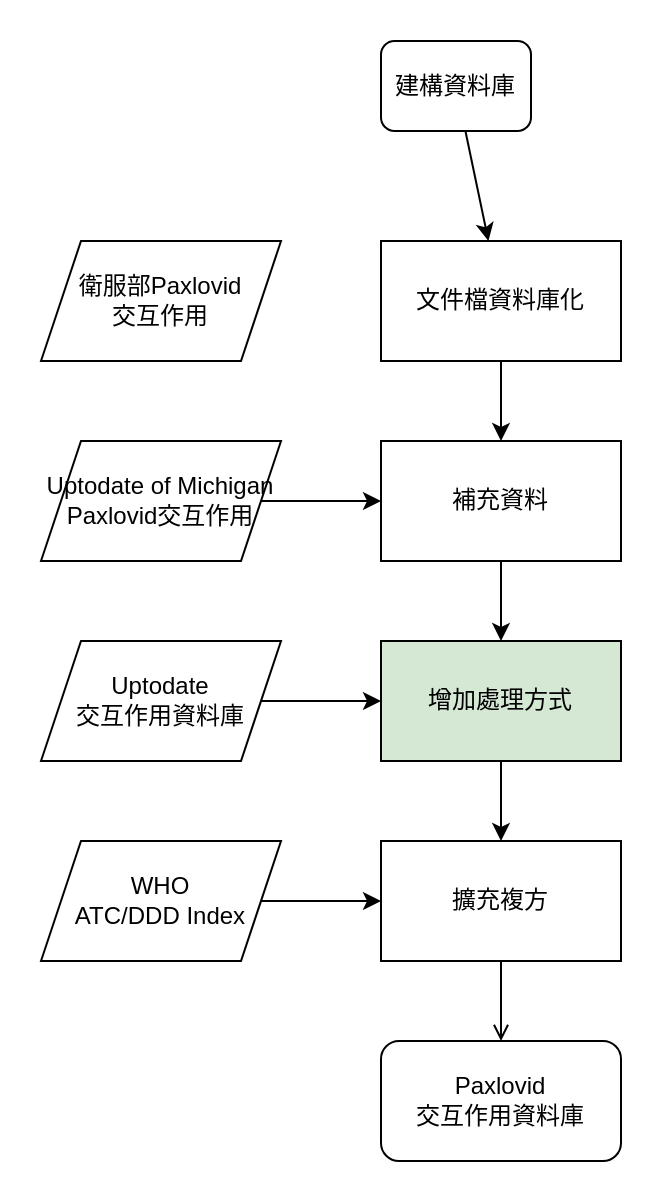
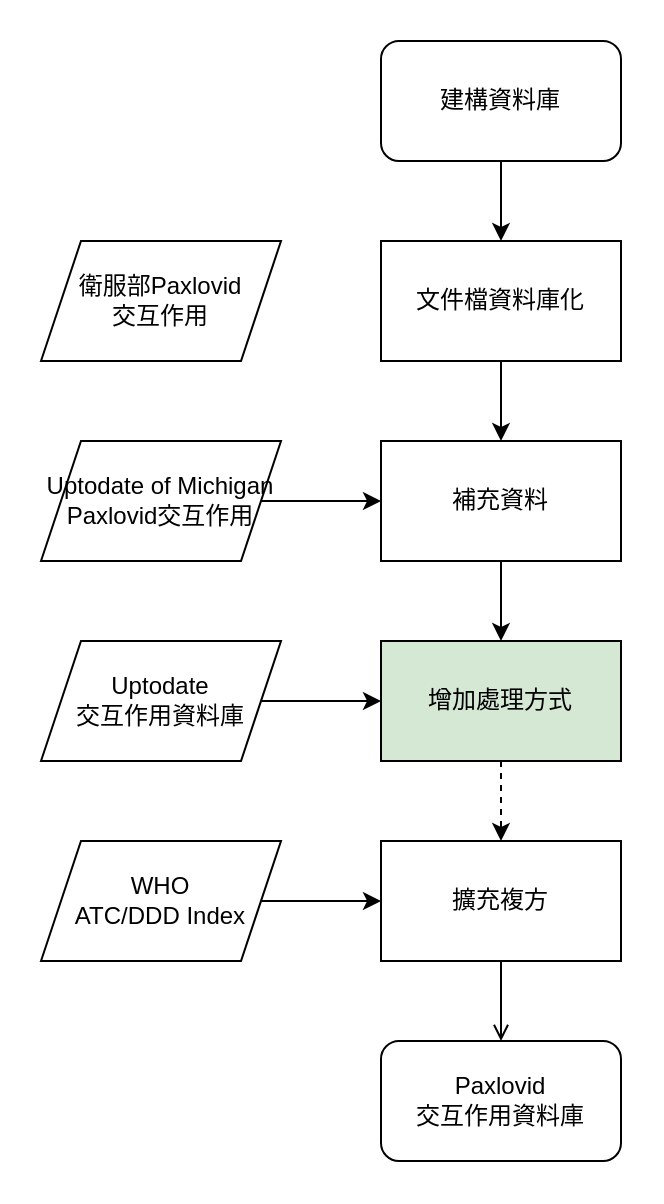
node "建構資料庫": size 150x90 -> 240x120
edge "增加處理方式" -> "擴充複方": style solid -> dashed
